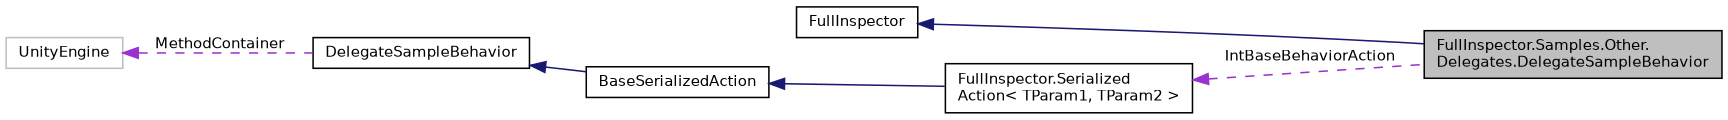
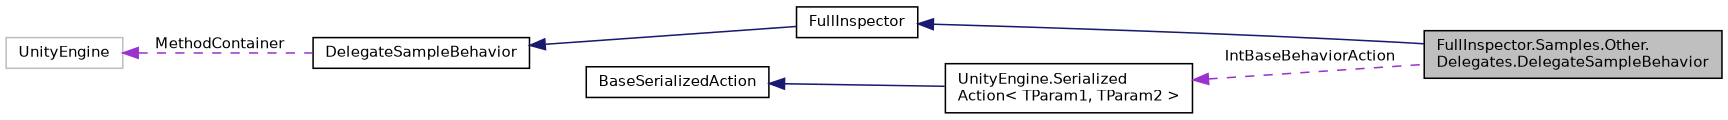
edge "BaseSerializedAction" -> "DelegateSampleBehavior": now "FullInspector" -> "DelegateSampleBehavior"
node "FullInspector.Serialized Action< TParam1, TParam2 >": label "FullInspector.Serialized Action< TParam1, TParam2 >" -> "UnityEngine.Serialized Action< TParam1, TParam2 >"
